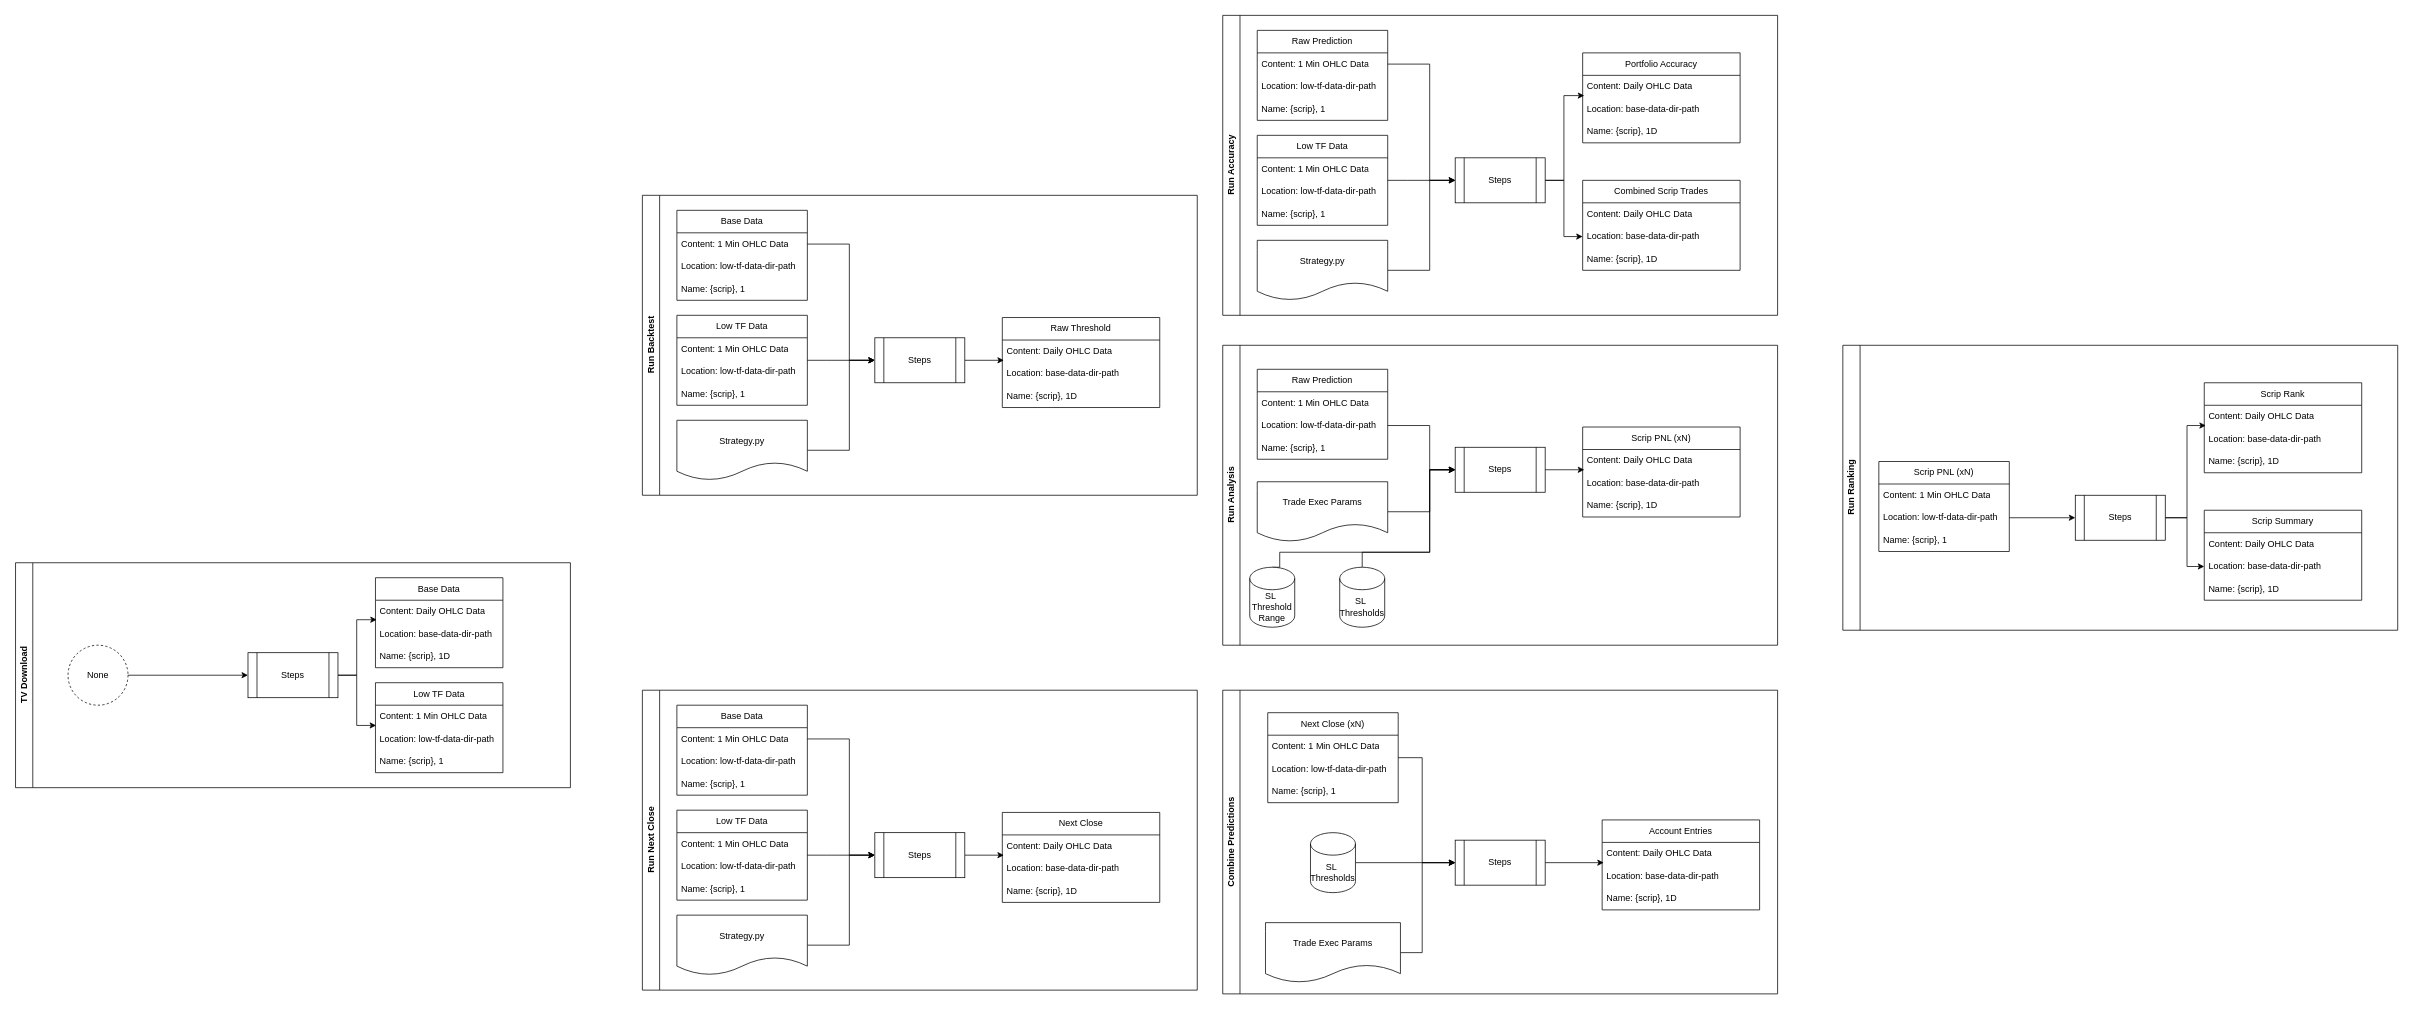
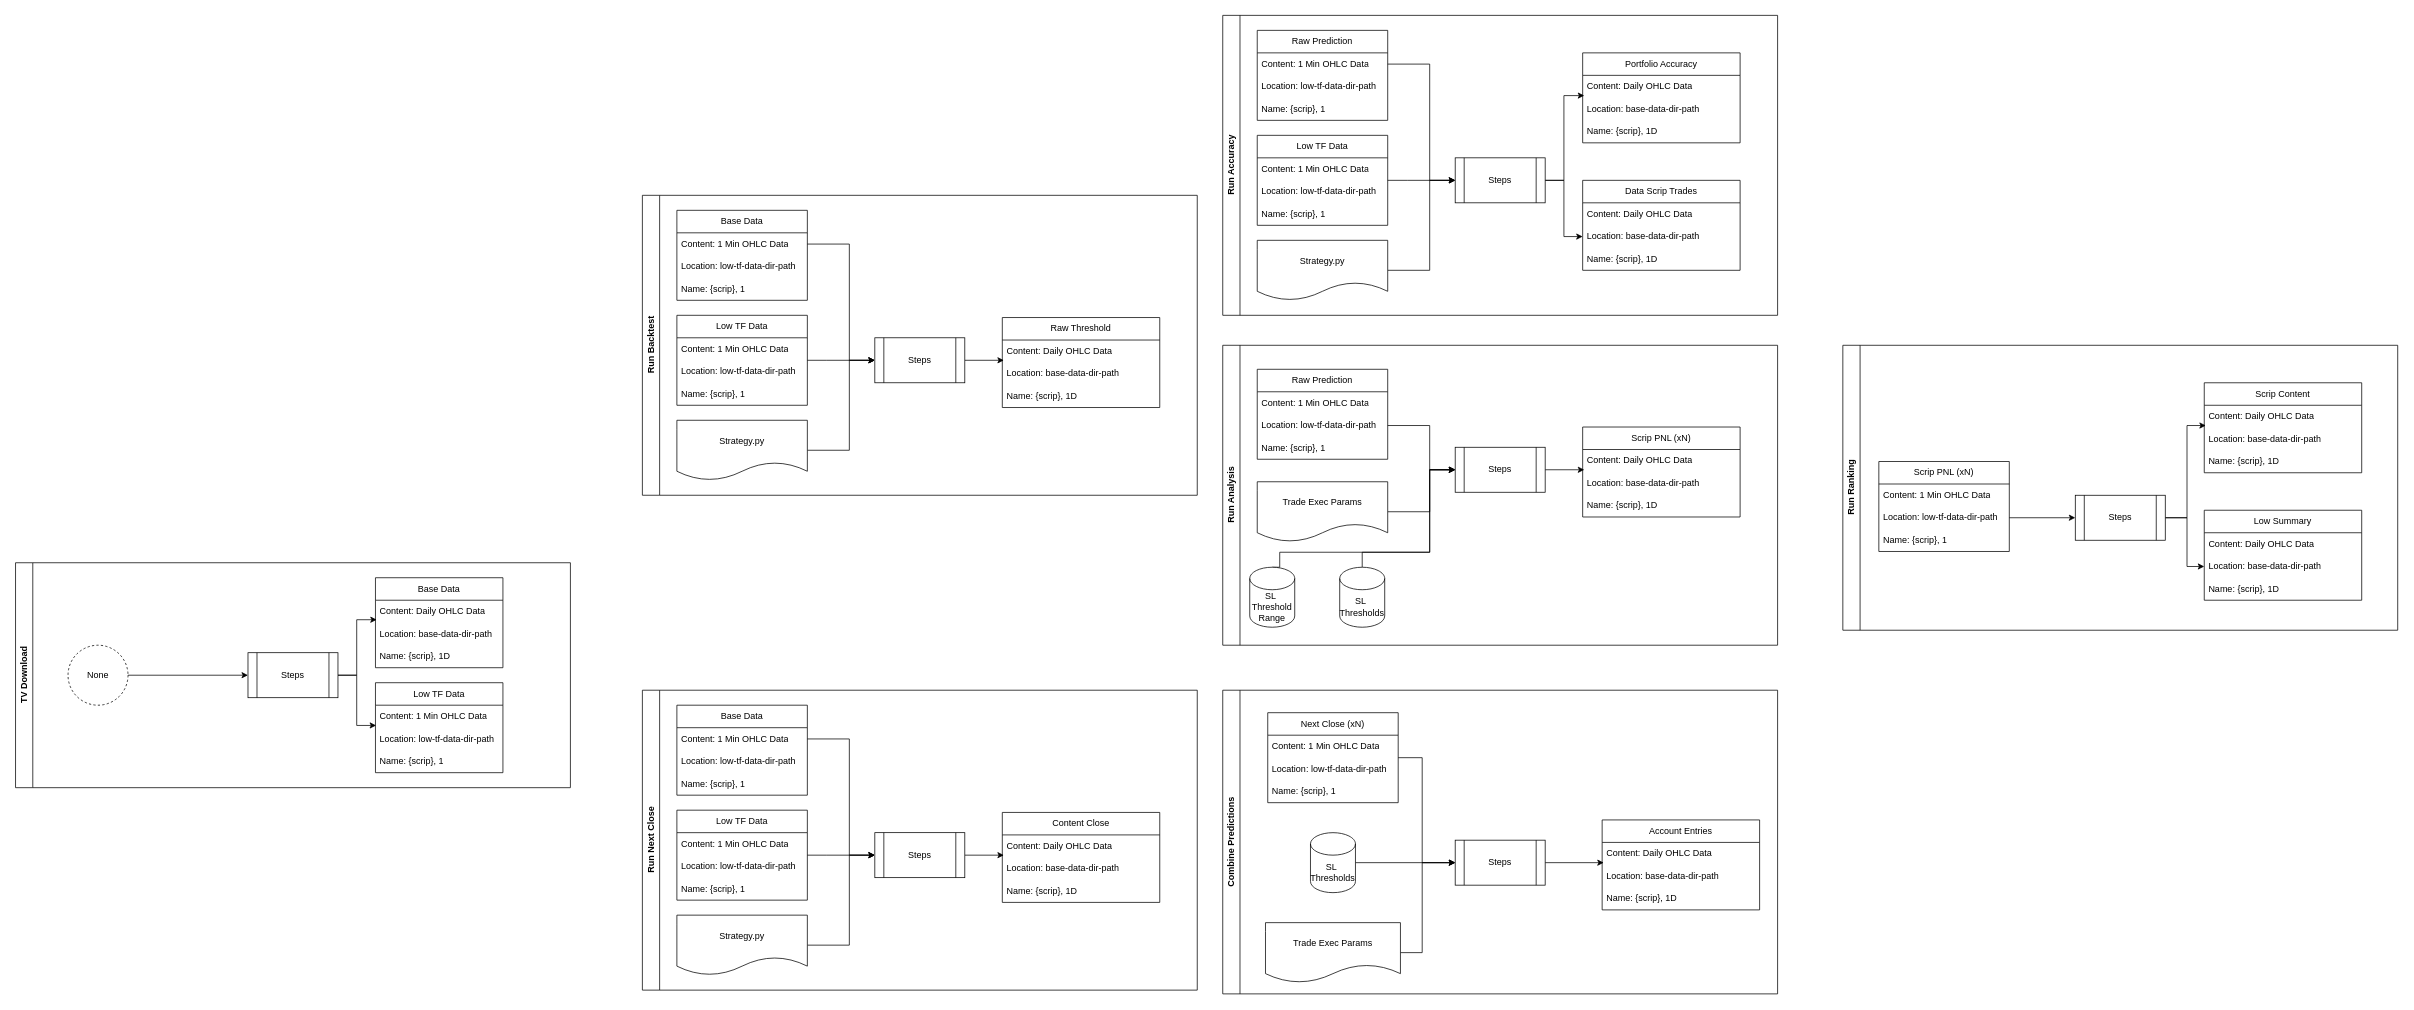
node "Combined Scrip Trades": label "Combined Scrip Trades" -> "Data Scrip Trades"
node "Scrip Rank": label "Scrip Rank" -> "Scrip Content"
node "Scrip Summary": label "Scrip Summary" -> "Low Summary"
node "Next Close": label "Next Close" -> "Content Close"
